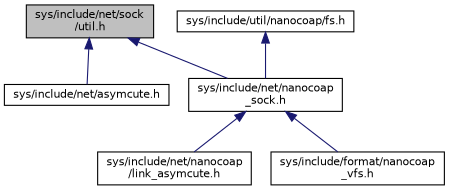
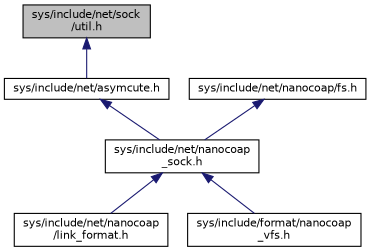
node "sys/include/util/nanocoap/fs.h": label "sys/include/util/nanocoap/fs.h" -> "sys/include/net/nanocoap/fs.h"
edge "sys/include/net/nanocoap _sock.h" -> "sys/include/net/sock /util.h": now "sys/include/net/nanocoap _sock.h" -> "sys/include/net/asymcute.h"
node "sys/include/net/nanocoap /link_asymcute.h": label "sys/include/net/nanocoap /link_asymcute.h" -> "sys/include/net/nanocoap /link_format.h"
